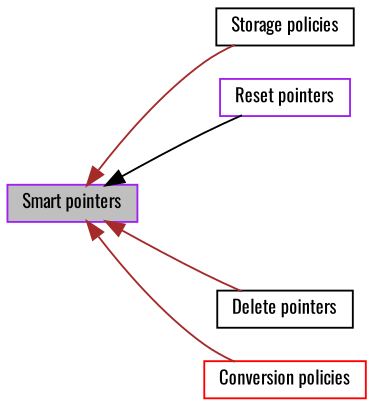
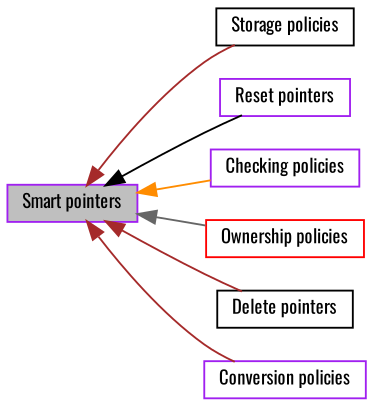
node "Checking policies": added
node "Ownership policies": added
node "Conversion policies": color red -> purple
